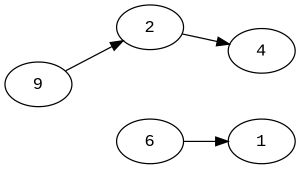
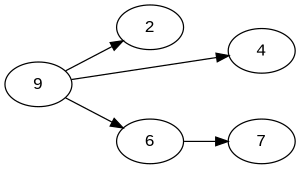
edge "2" -> "4": now "9" -> "4"
edge "9" -> "6": added
node "1": label "1" -> "7"
